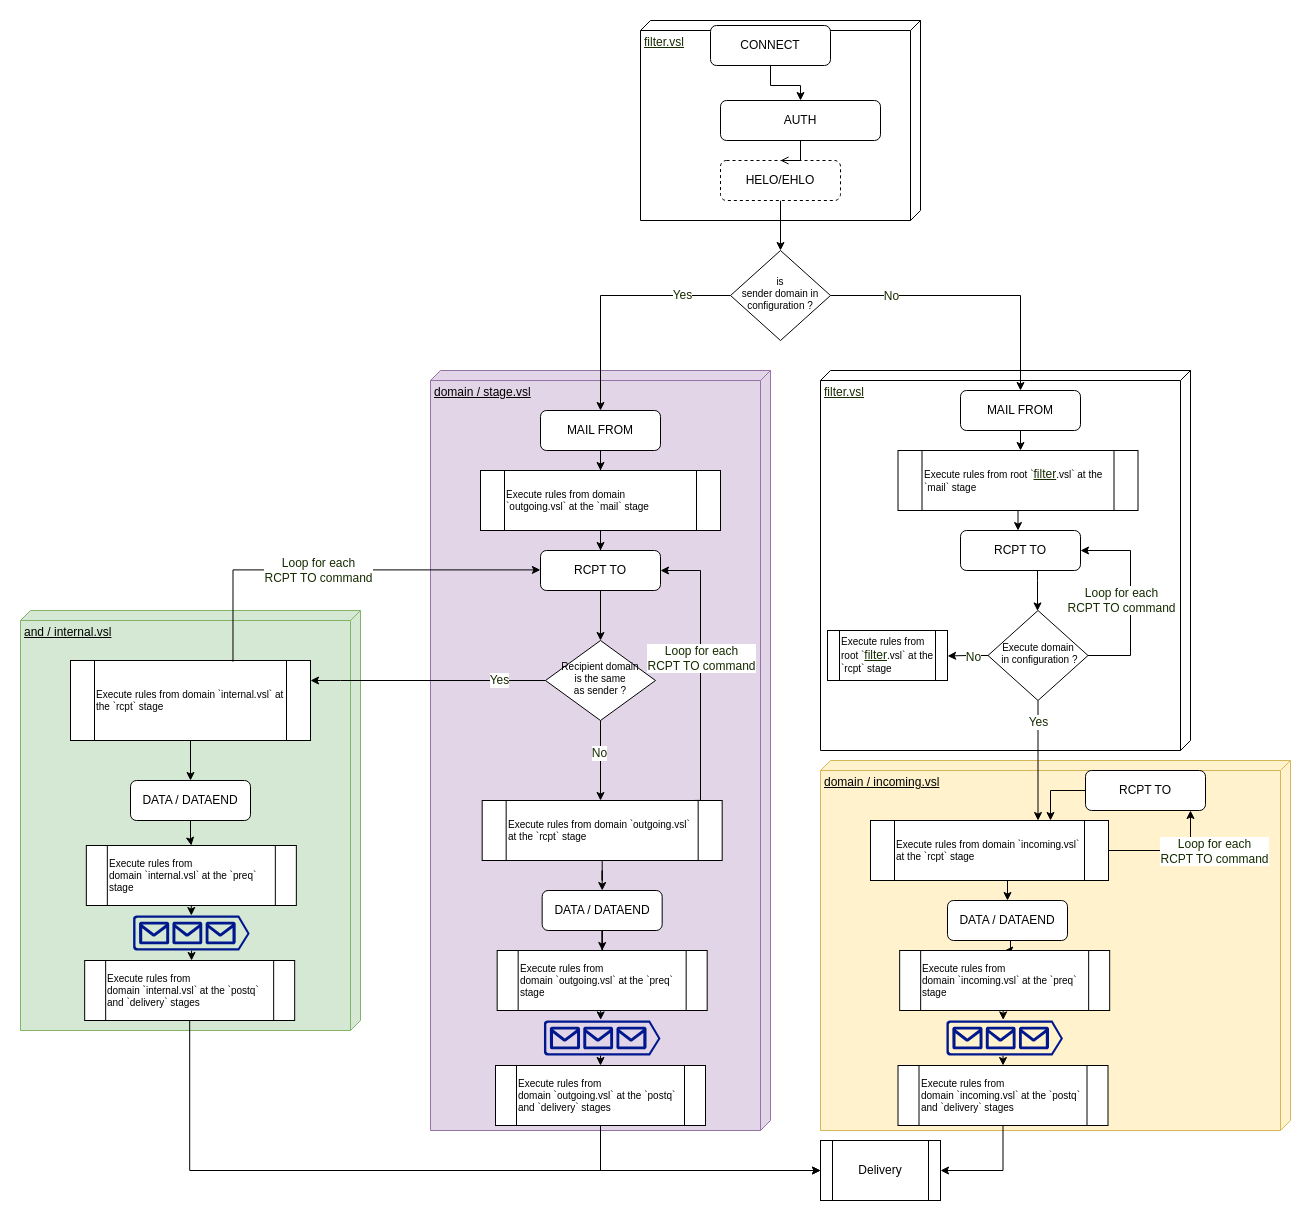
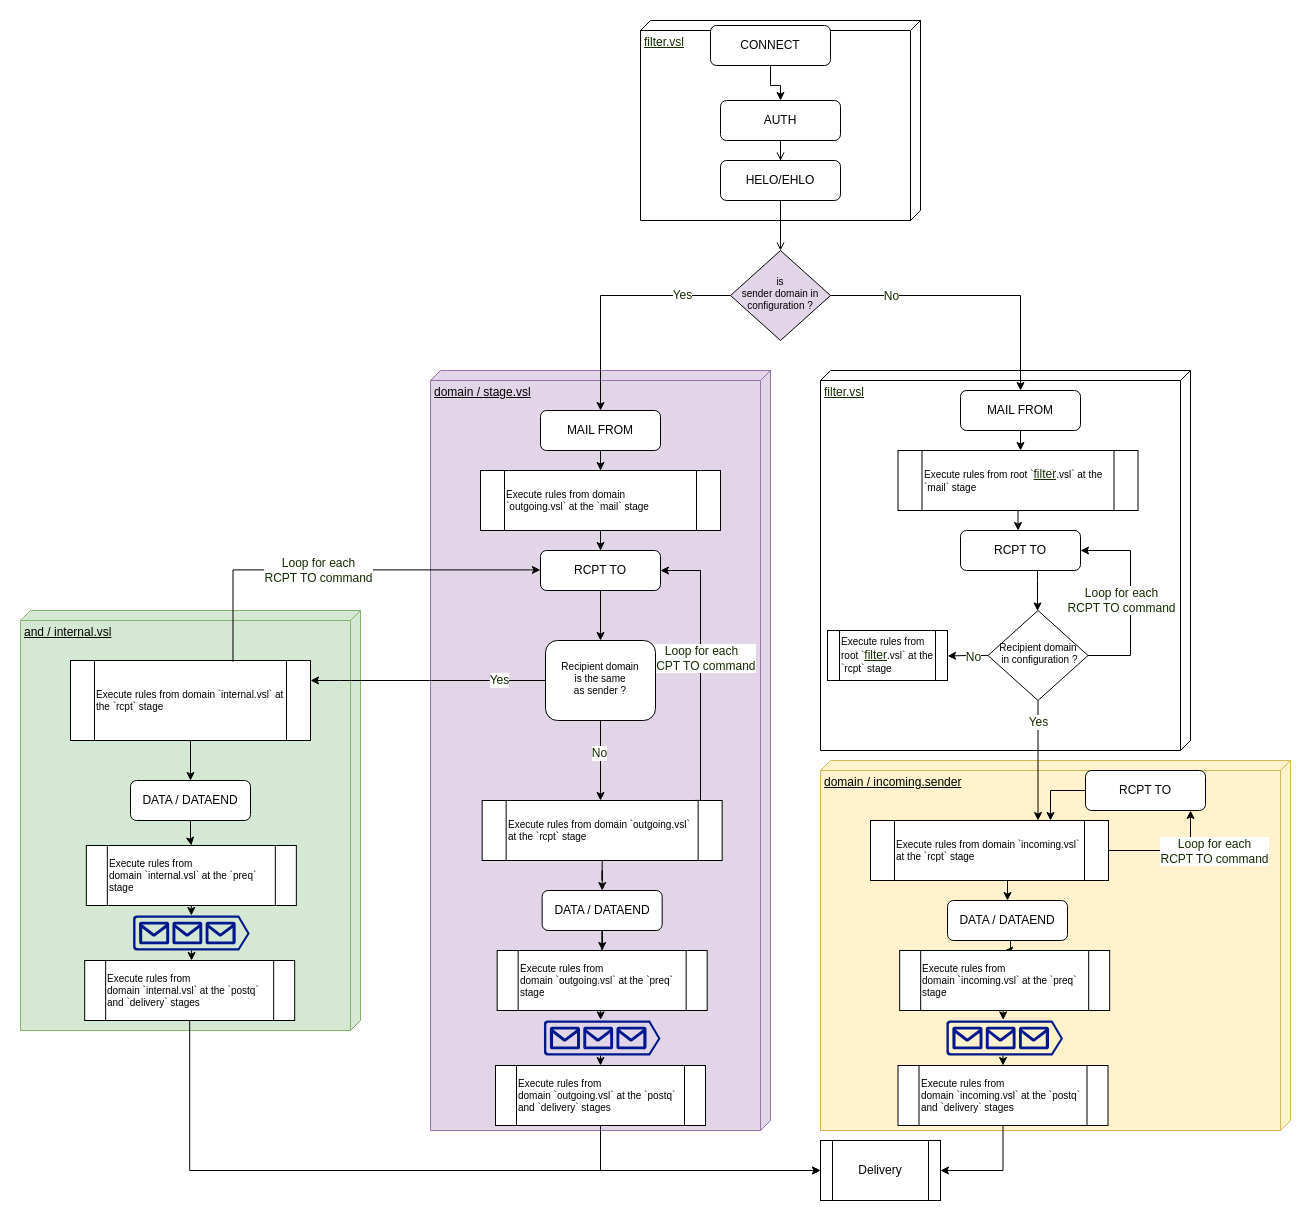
node "AUTH": size 160x40 -> 120x40
node "HELO/EHLO": style dashed -> solid
edge "HELO/EHLO" -> "is sender domain in configuration ?": arrowhead classic -> open
node "is sender domain in configuration ?": fillcolor #ffffff -> #e1d5e7
node "Execute domain in configuration ?": label "Execute domain in configuration ?" -> "Recipient domain in configuration ?"
node "Recipient domain is the same as sender ?": shape diamond -> rounded rectangle
node "domain / incoming.vsl": label "domain / incoming.vsl" -> "domain / incoming.sender"
